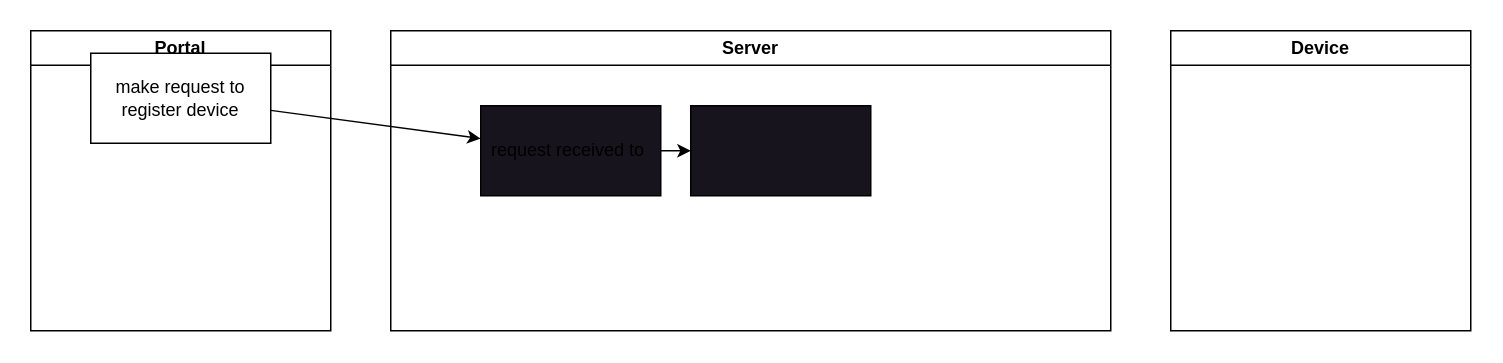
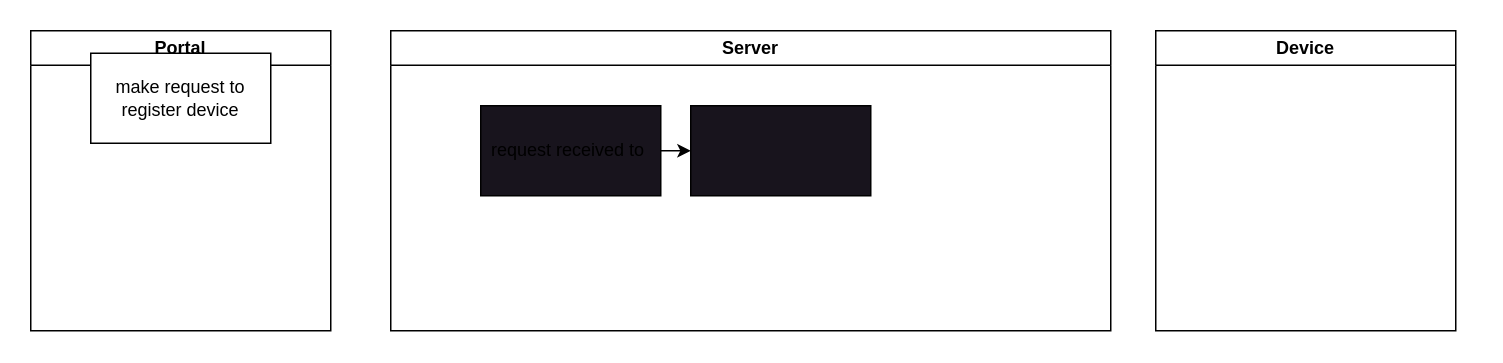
edge "make request to register device" -> "request received to": removed
node "Device": moved (1321, 181) -> (1306, 181)
